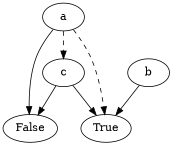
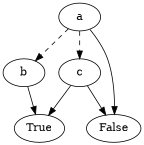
edge "a" -> "True": now "a" -> "b"
